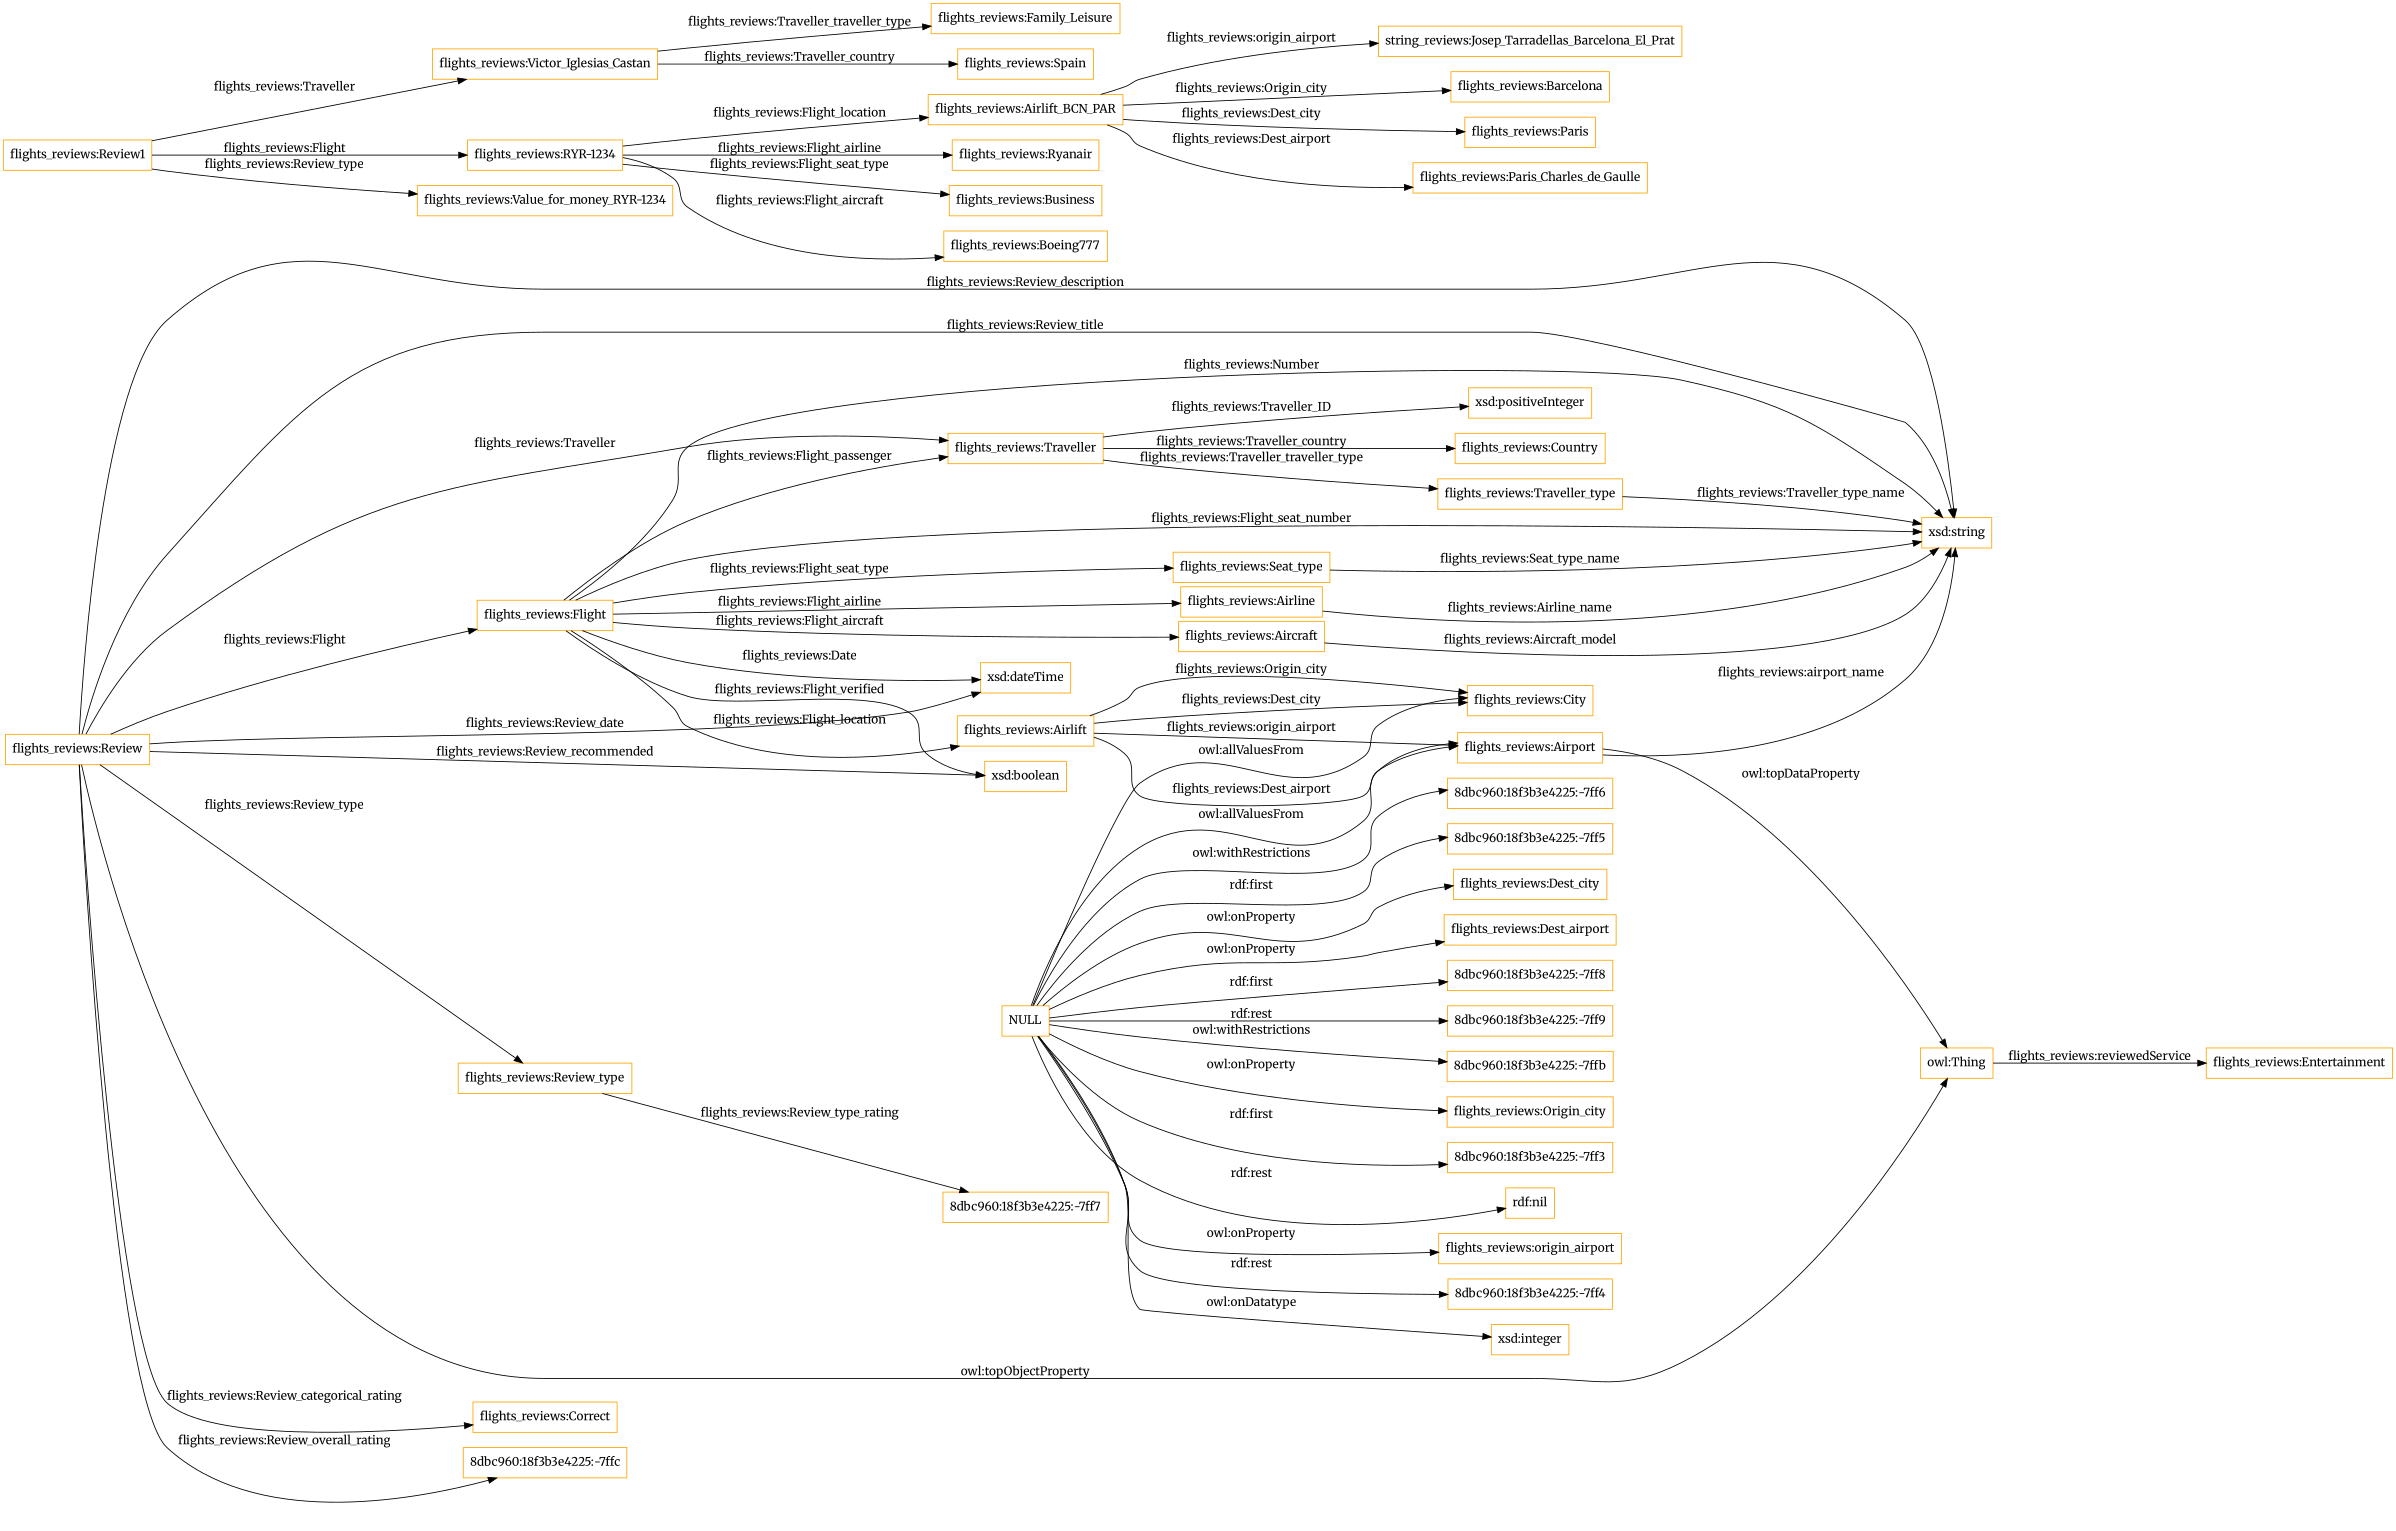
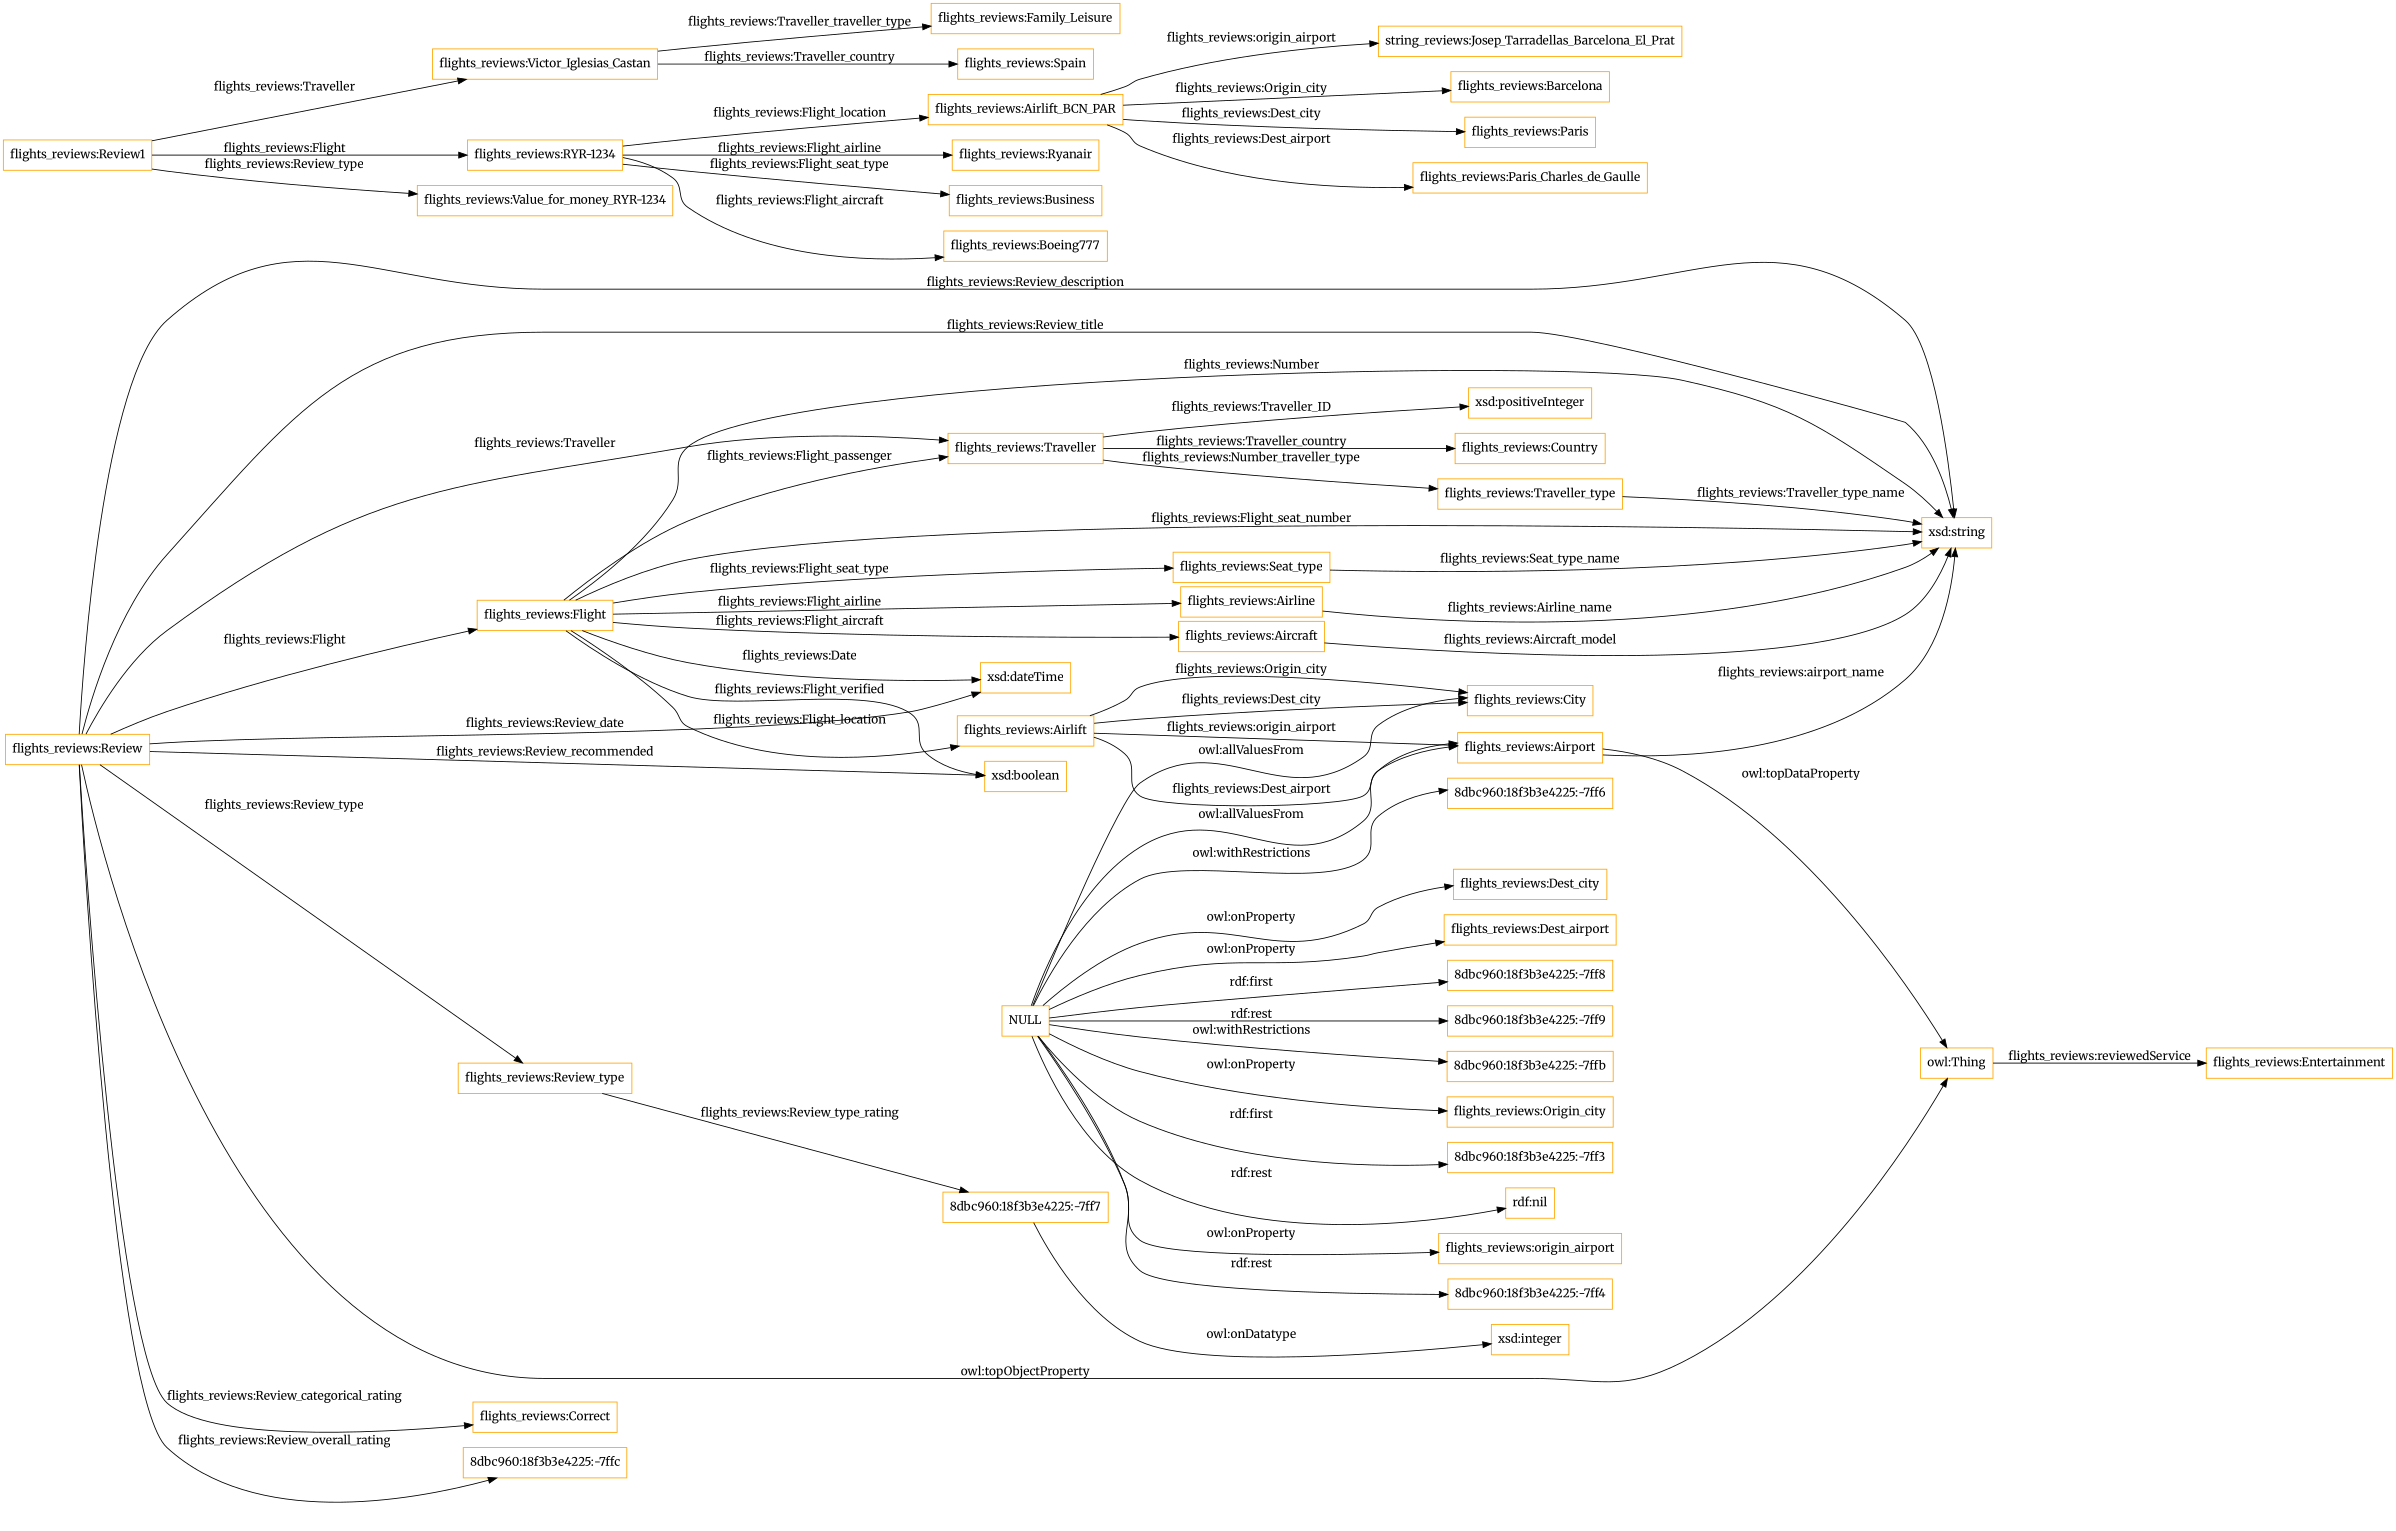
edge "flights_reviews:Traveller" -> "flights_reviews:Traveller_type": label "flights_reviews:Traveller_traveller_type" -> "flights_reviews:Number_traveller_type"
node "8dbc960:18f3b3e4225:-7ff5": removed
edge "NULL" -> "xsd:integer": now "8dbc960:18f3b3e4225:-7ff7" -> "xsd:integer"
